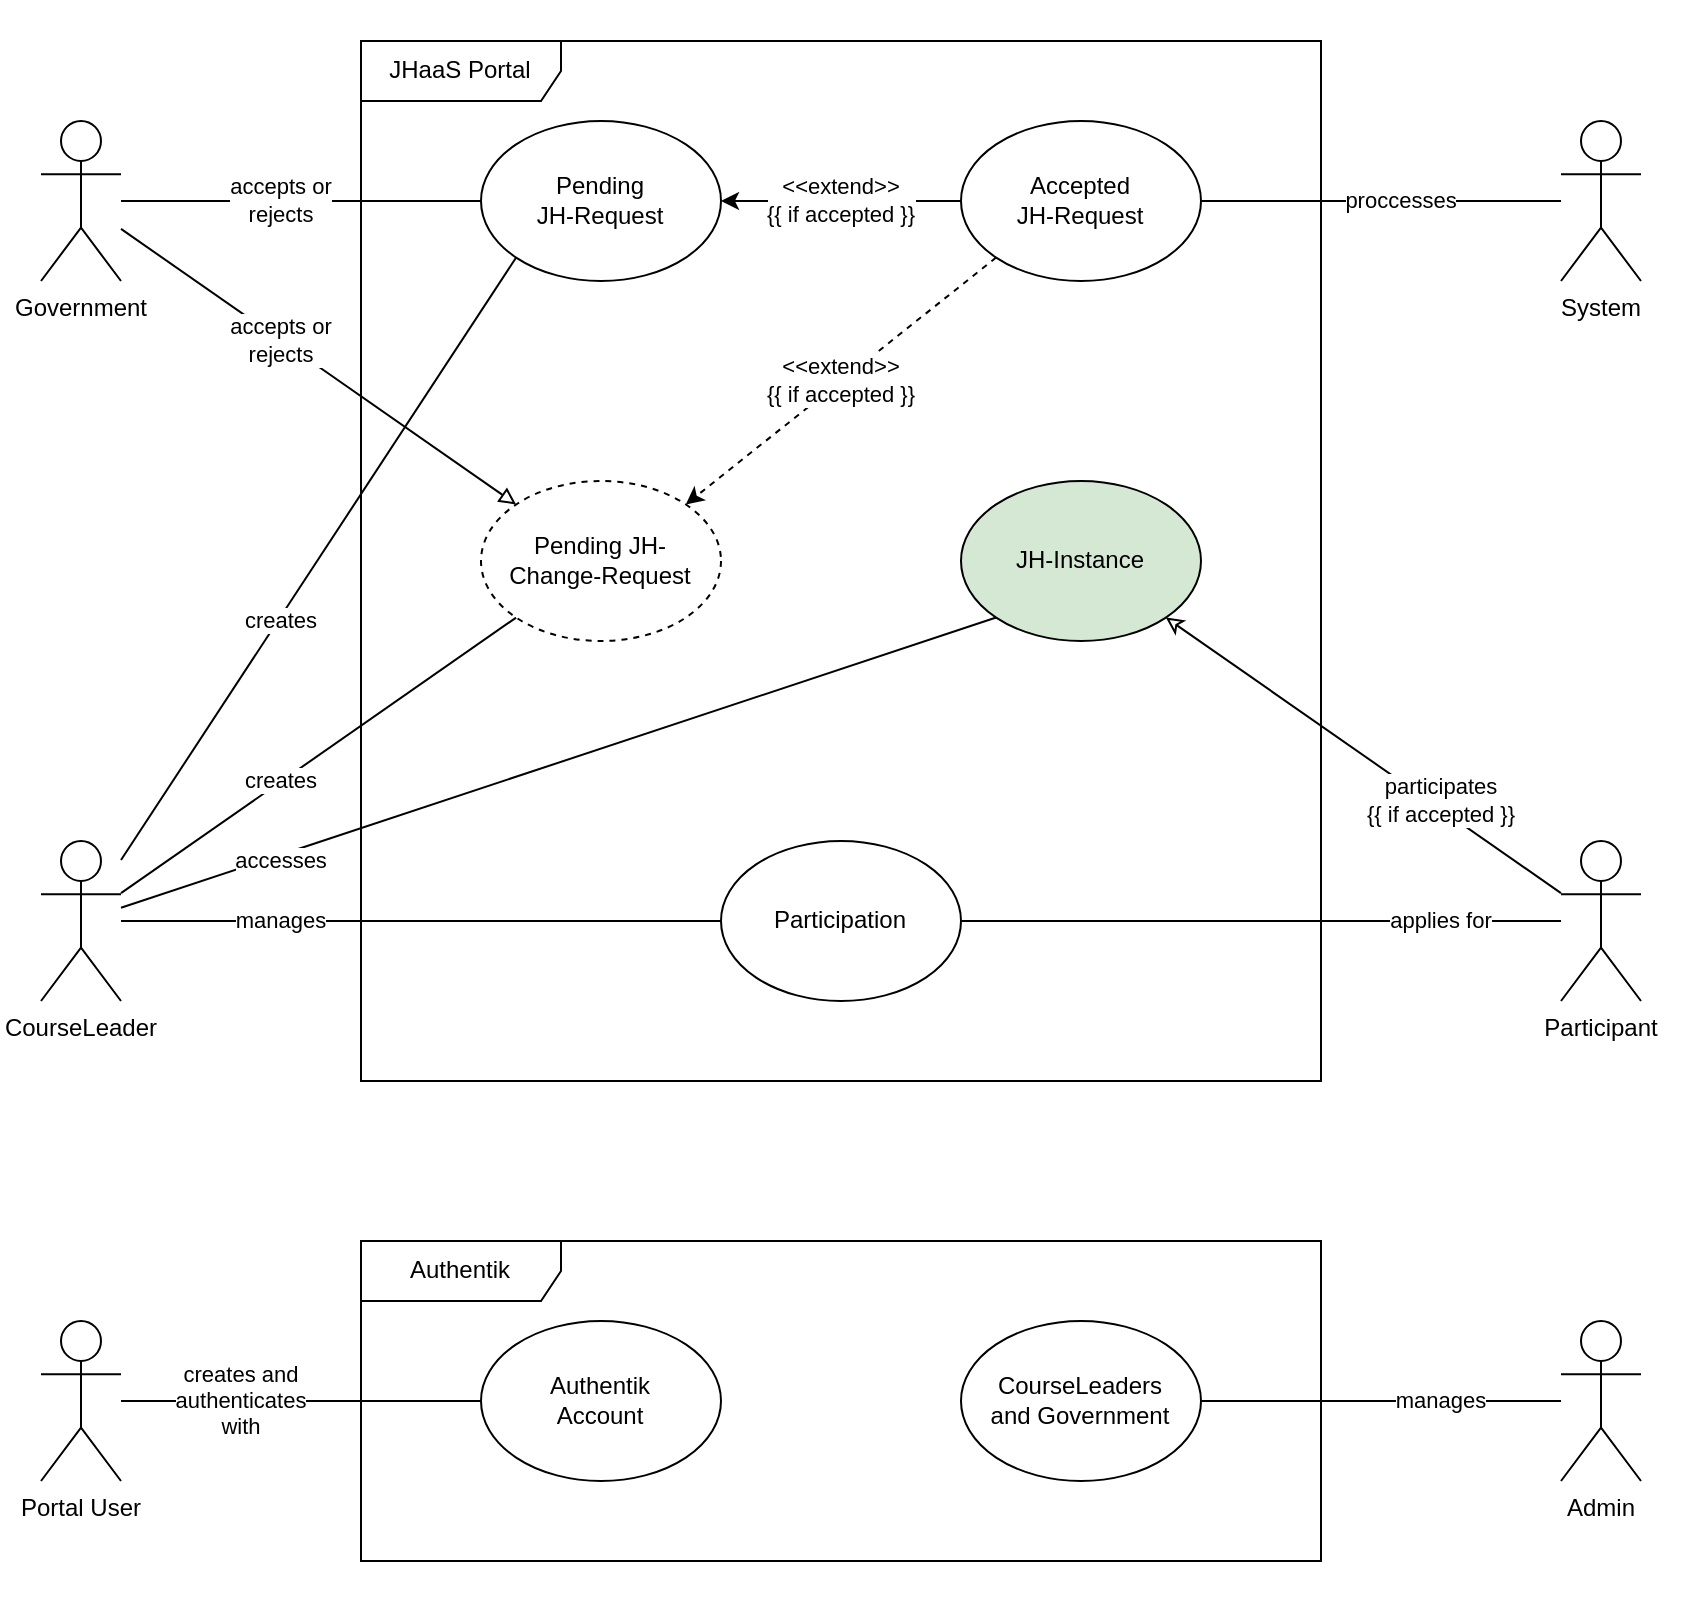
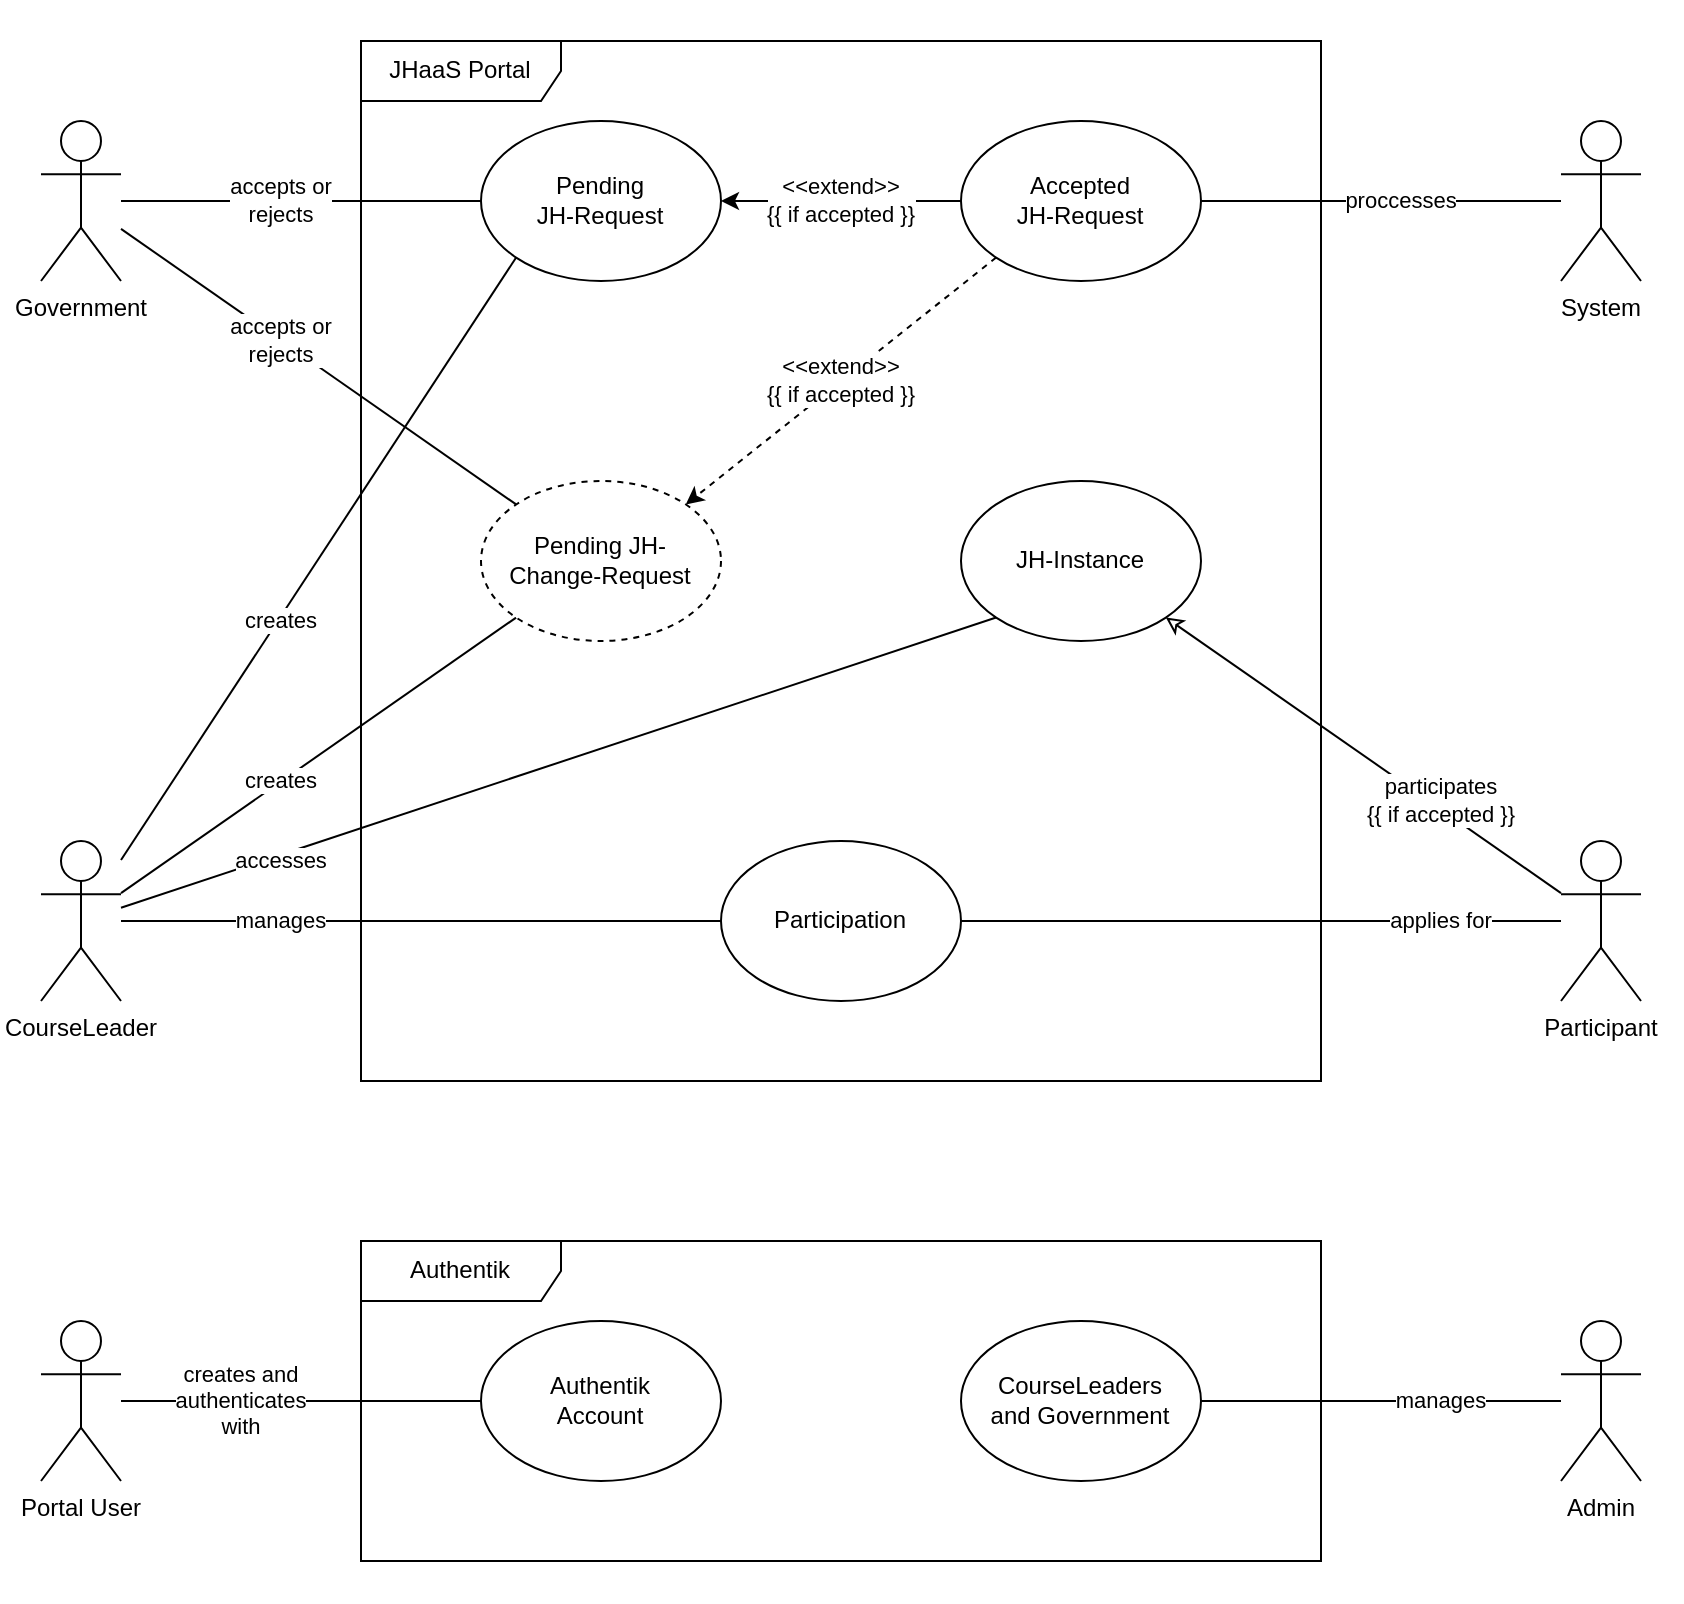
edge "Government" -> "Pending JH- Change-Request": arrowhead block -> none
node "JH-Instance": fillcolor #d5e8d4 -> #ffffff
